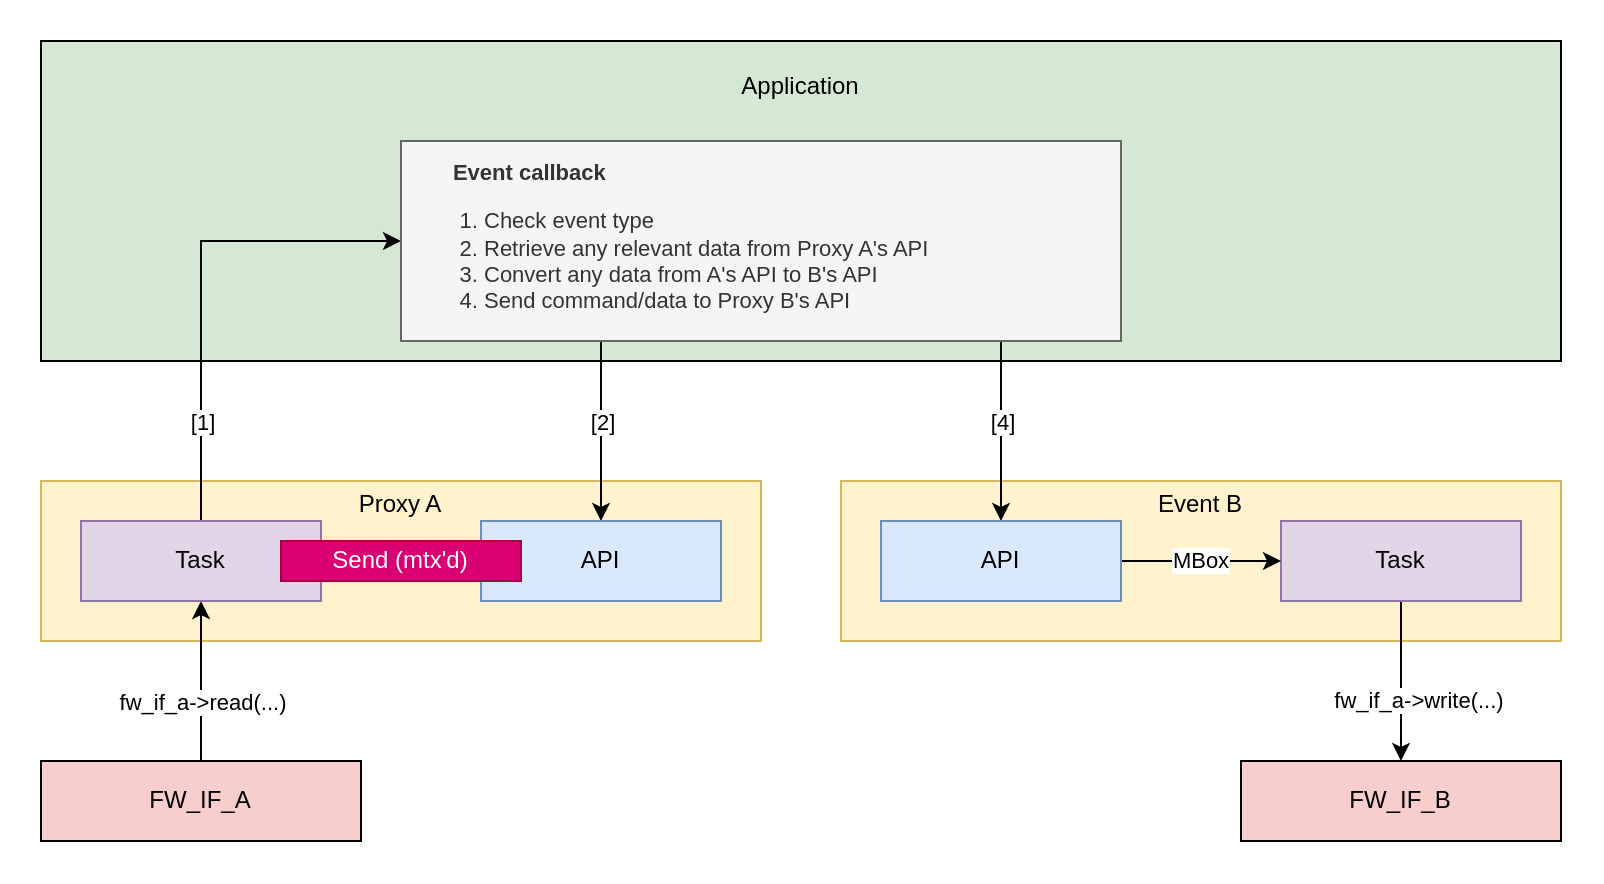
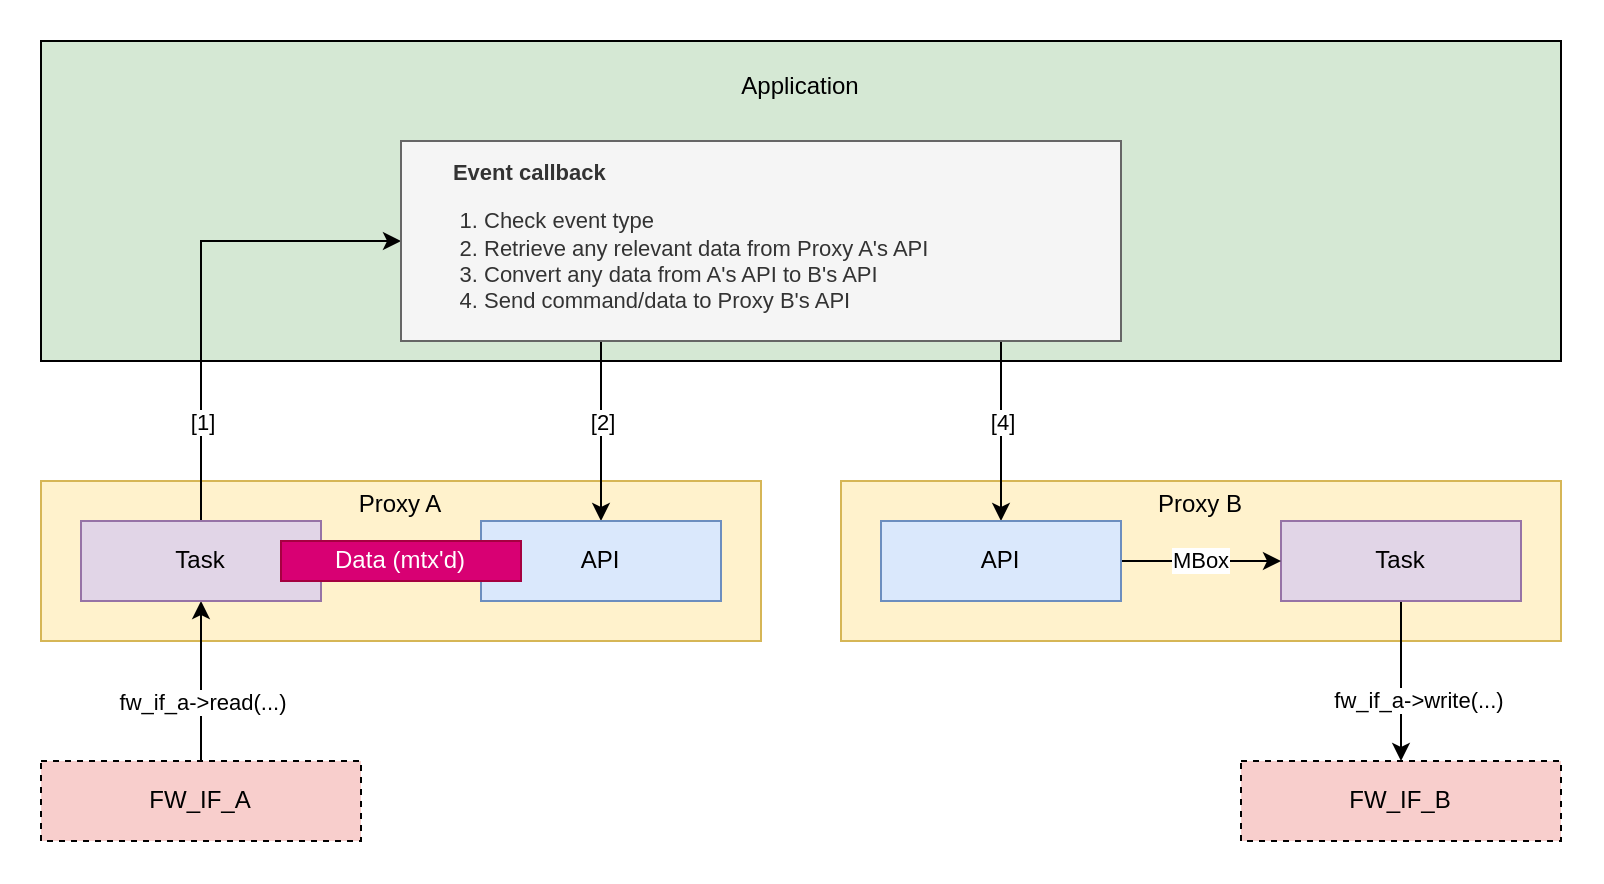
node "Send (mtx'd)": label "Send (mtx'd)" -> "Data (mtx'd)"
node "Event B": label "Event B" -> "Proxy B"
node "FW_IF_A": style solid -> dashed
node "FW_IF_B": style solid -> dashed
